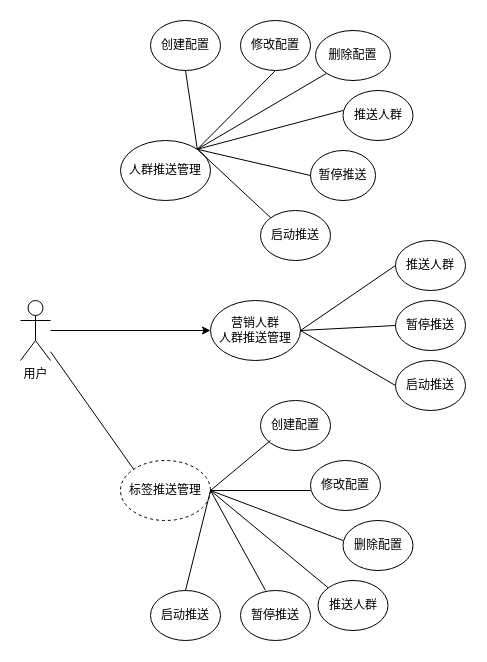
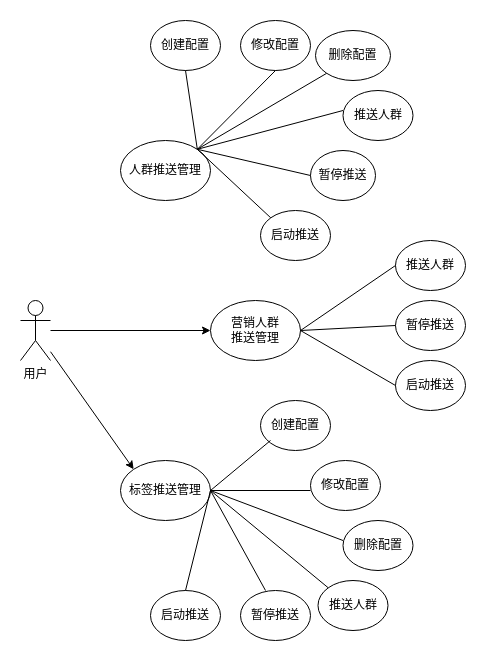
node "营销人群 人群推送管理": label "营销人群 人群推送管理" -> "营销人群 推送管理"
edge "用户" -- "标签推送管理": arrowhead none -> classic
node "标签推送管理": style dashed -> solid
